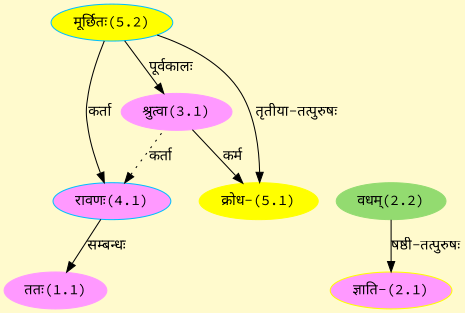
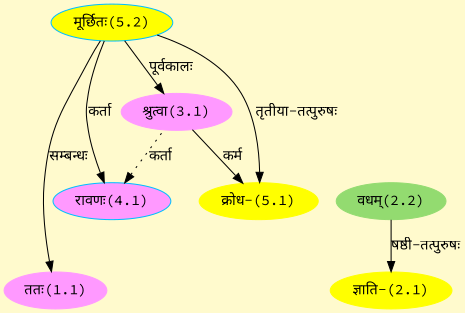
edge "रावणः(4.1)" -> "ततः(1.1)": now "मूर्छितः(5.2)" -> "ततः(1.1)"
node "ज्ञाति-(2.1)": fillcolor #ff99ff -> #ffff00
